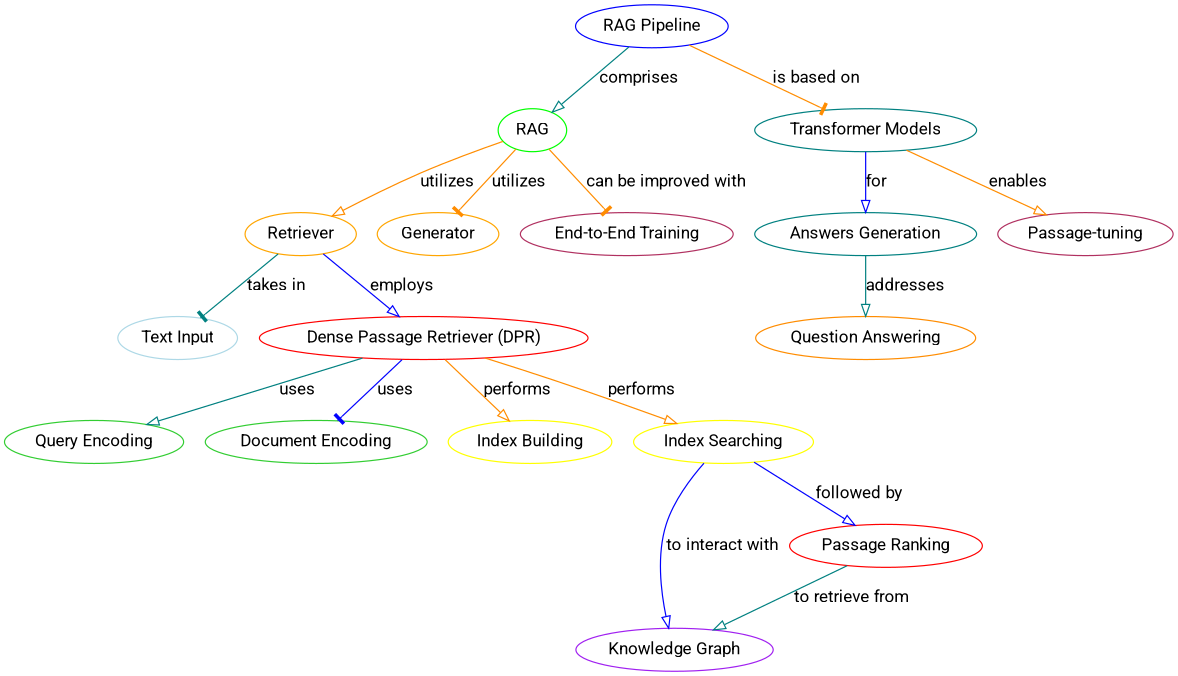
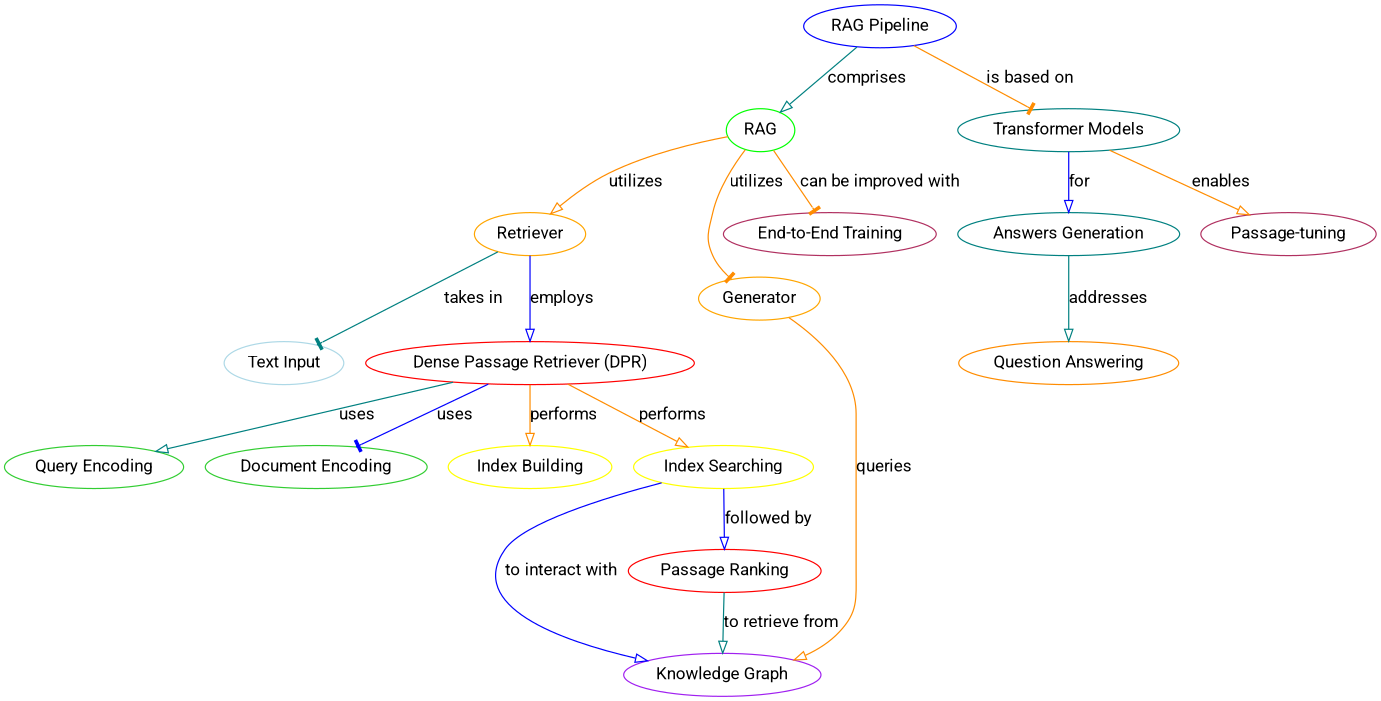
edge "Generator" -> "Knowledge Graph": added, label "queries"
